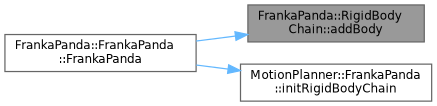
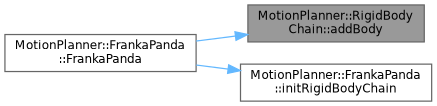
node "FrankaPanda::RigidBody Chain::addBody": label "FrankaPanda::RigidBody Chain::addBody" -> "MotionPlanner::RigidBody Chain::addBody"
node "FrankaPanda::FrankaPanda ::FrankaPanda": label "FrankaPanda::FrankaPanda ::FrankaPanda" -> "MotionPlanner::FrankaPanda ::FrankaPanda"
